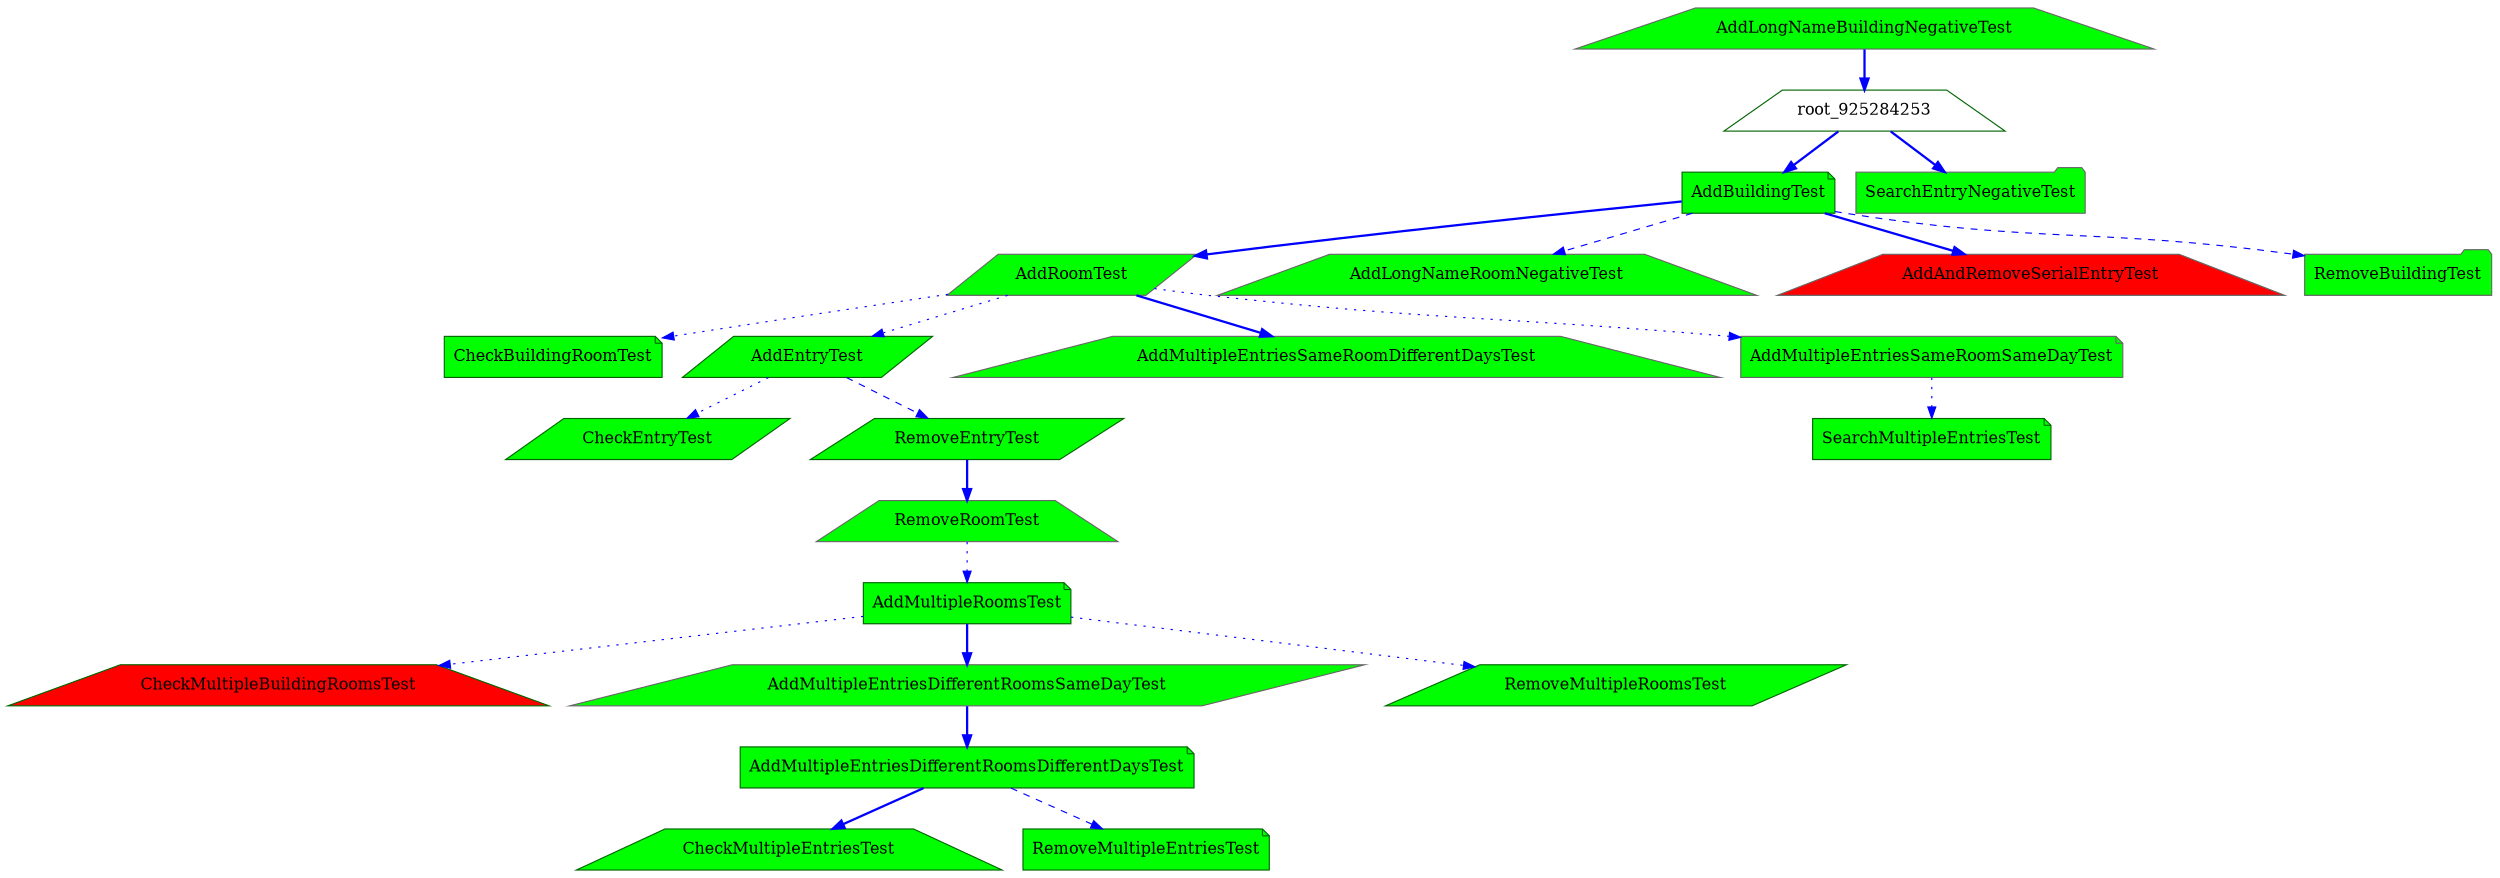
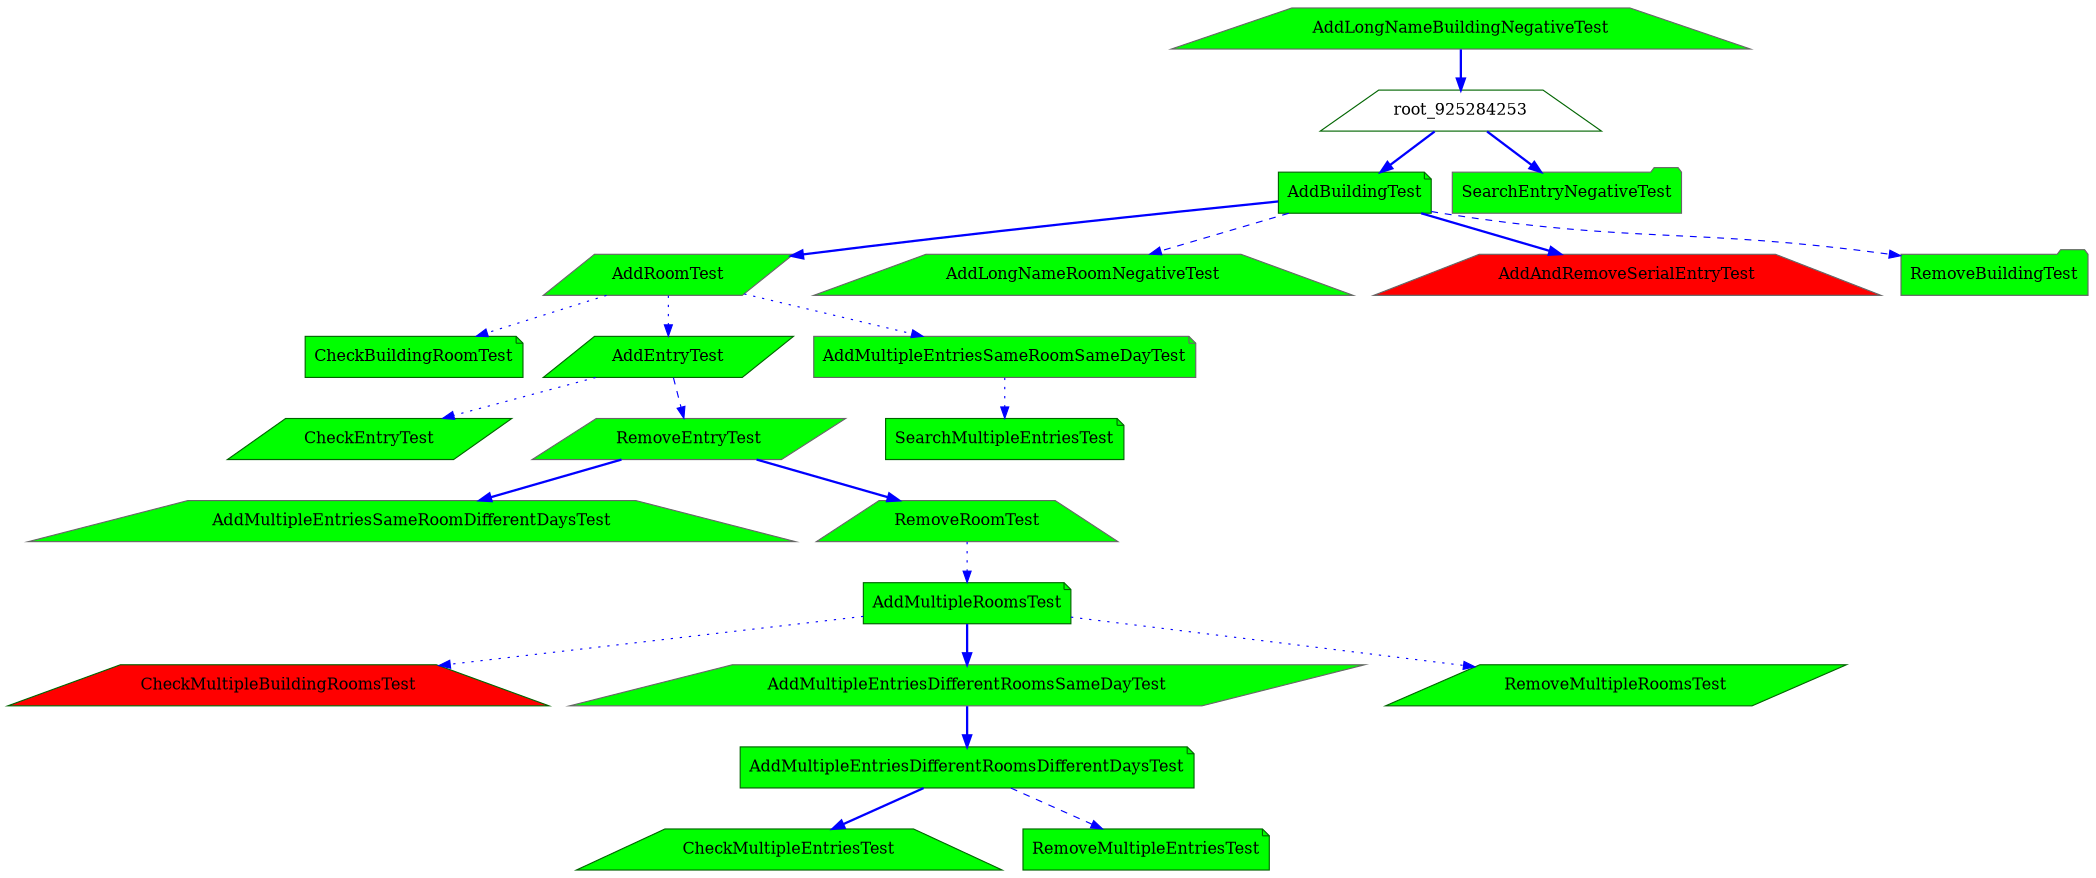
edge "AddRoomTest" -> "AddMultipleEntriesSameRoomDifferentDaysTest": now "RemoveEntryTest" -> "AddMultipleEntriesSameRoomDifferentDaysTest"
node "RemoveEntryTest": color darkgreen -> gray40
